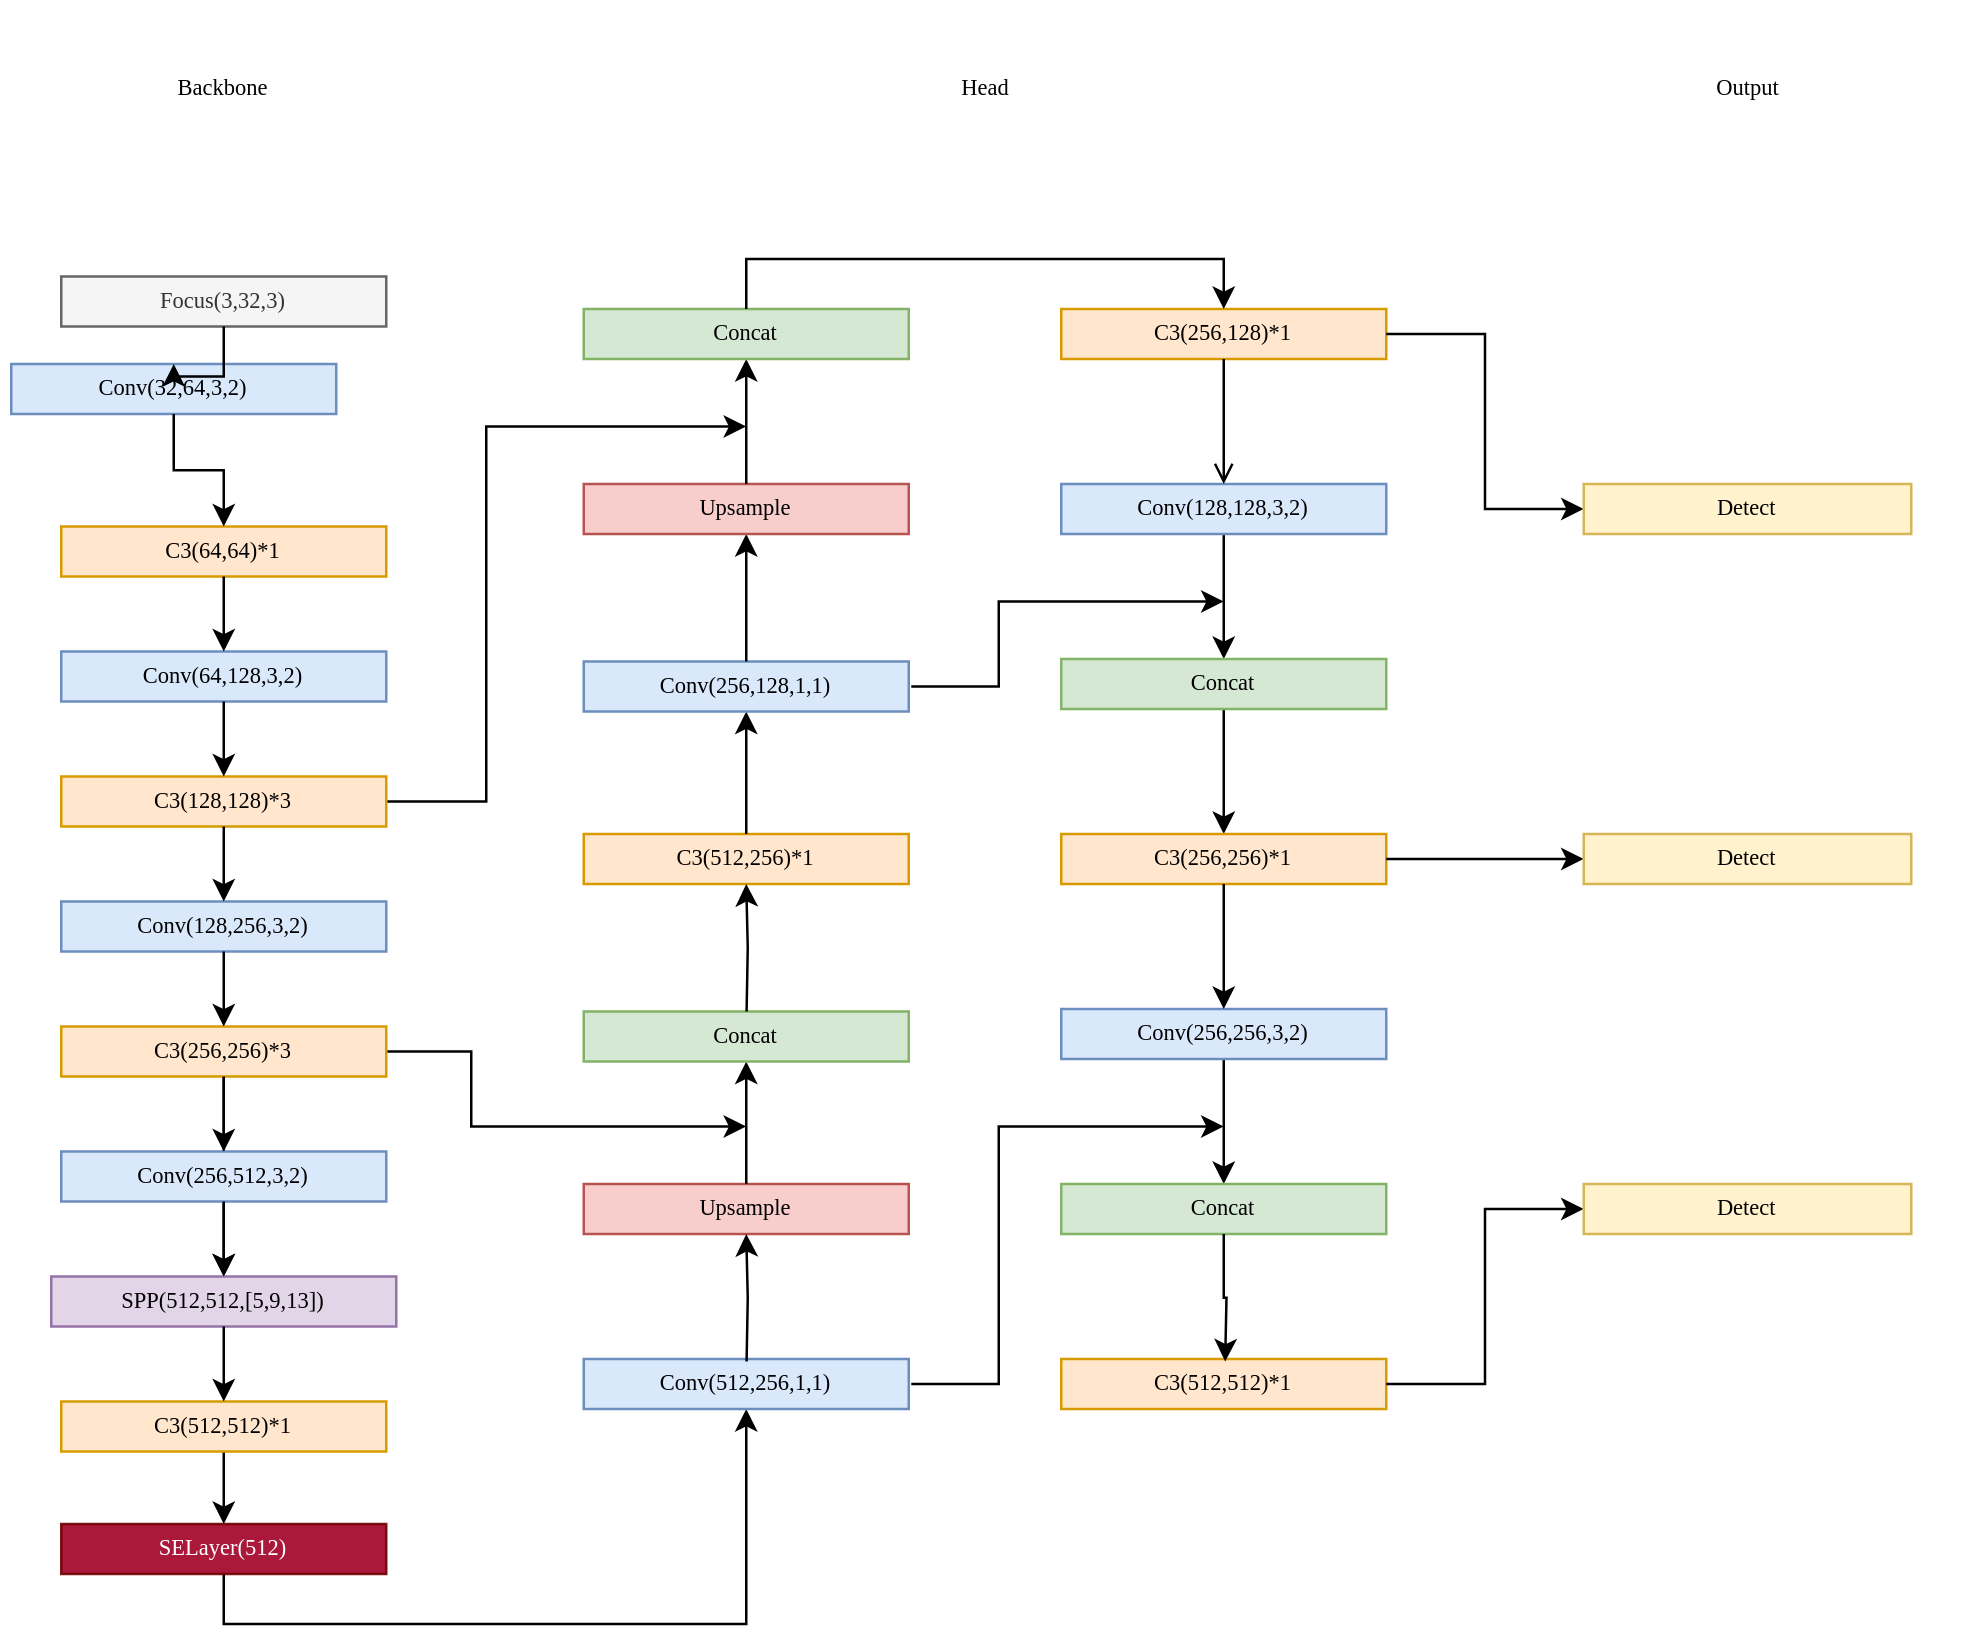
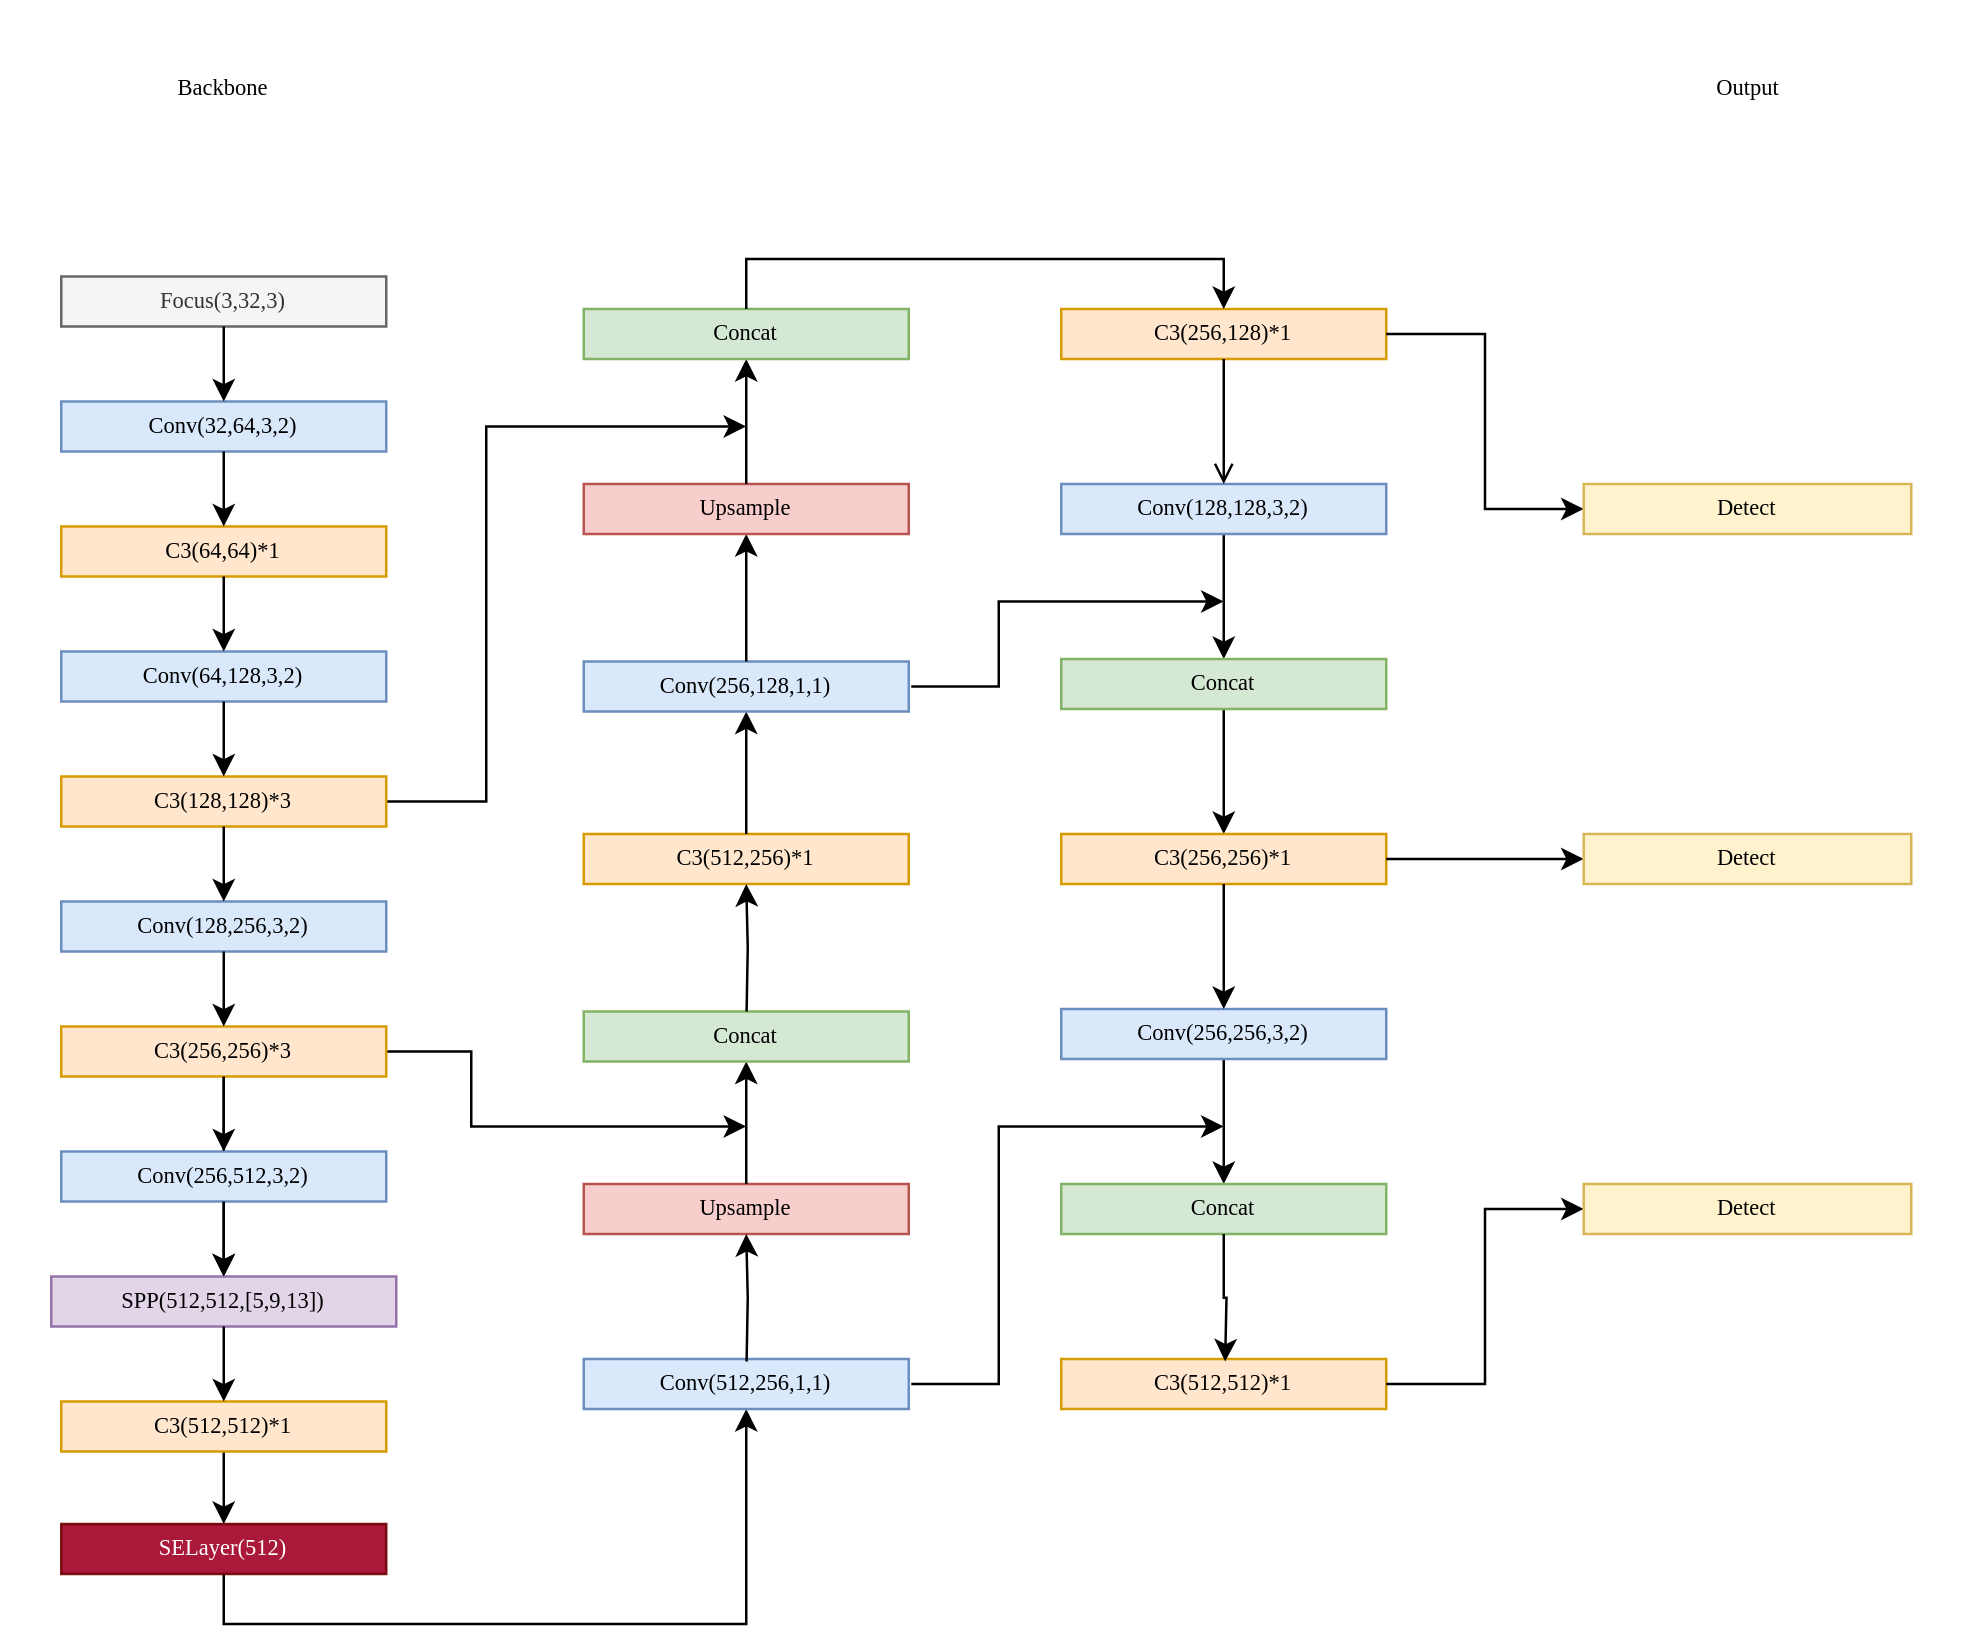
node "Head": removed
node "Conv(32,64,3,2)": moved (174, 389) -> (224, 426)
